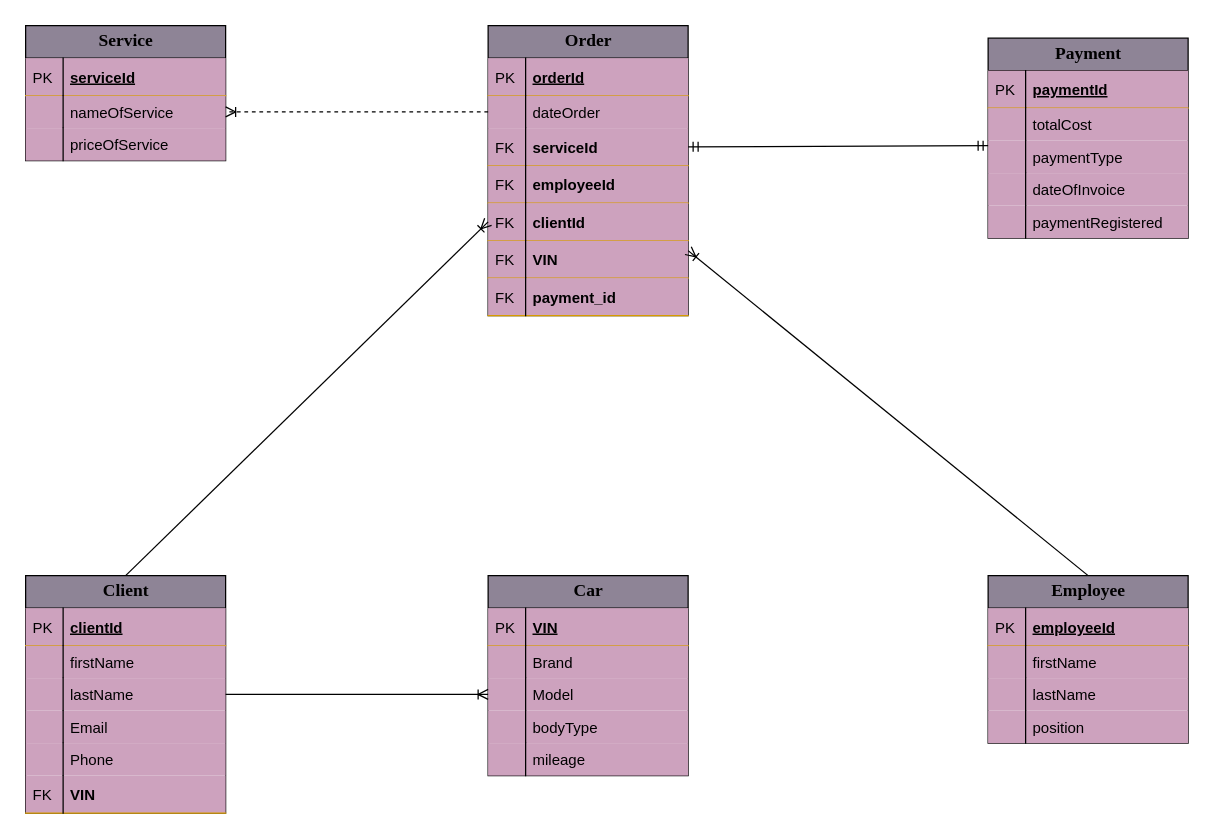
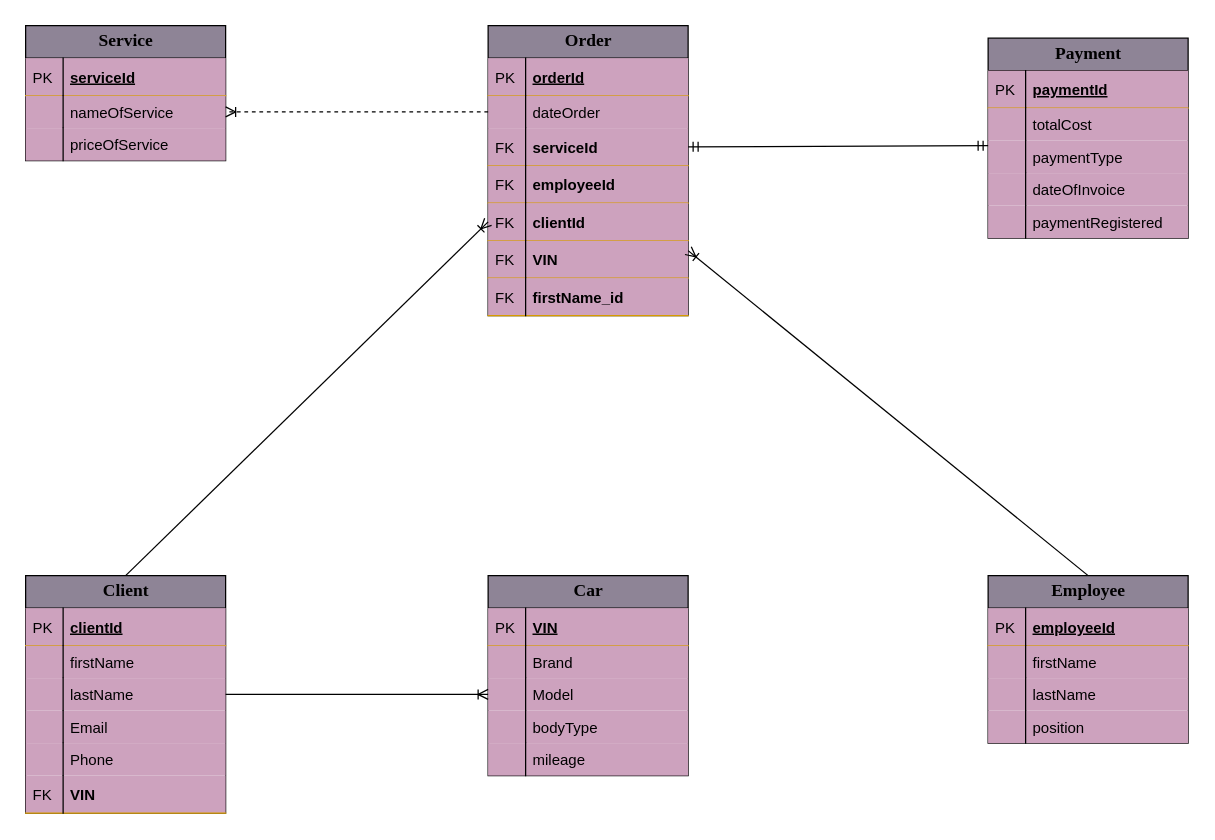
node "payment_id": label "payment_id" -> "firstName_id"
